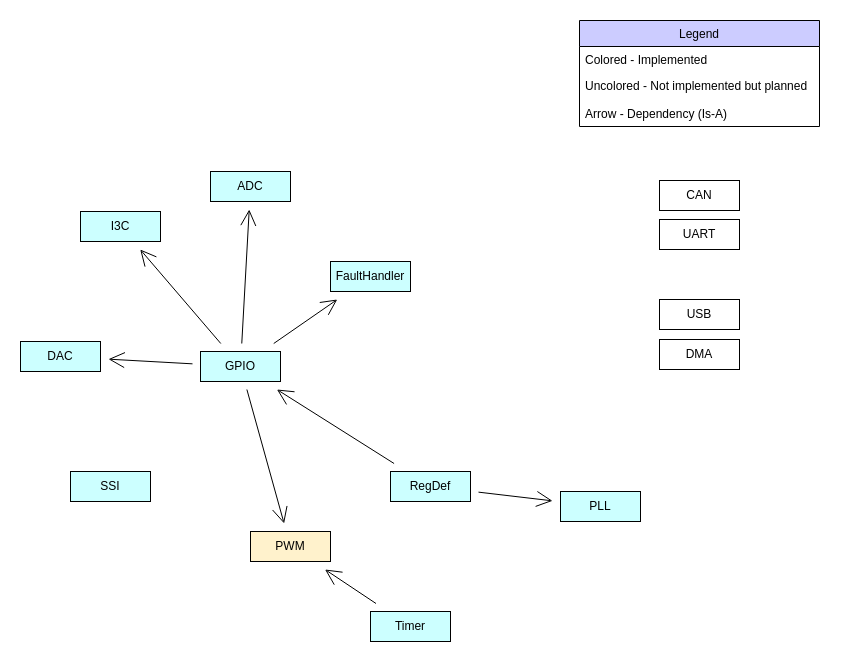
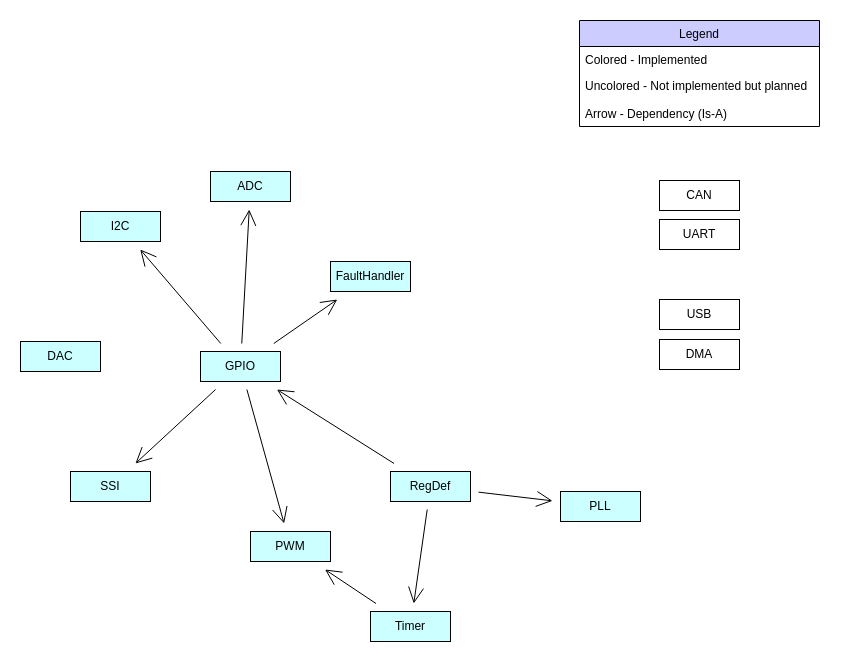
node "I3C": label "I3C" -> "I2C"
edge "GPIO" -> "DAC": removed
edge "GPIO" -> "SSI": added
node "PWM": fillcolor #fff2cc -> #ccffff
edge "RegDef" -> "Timer": added
